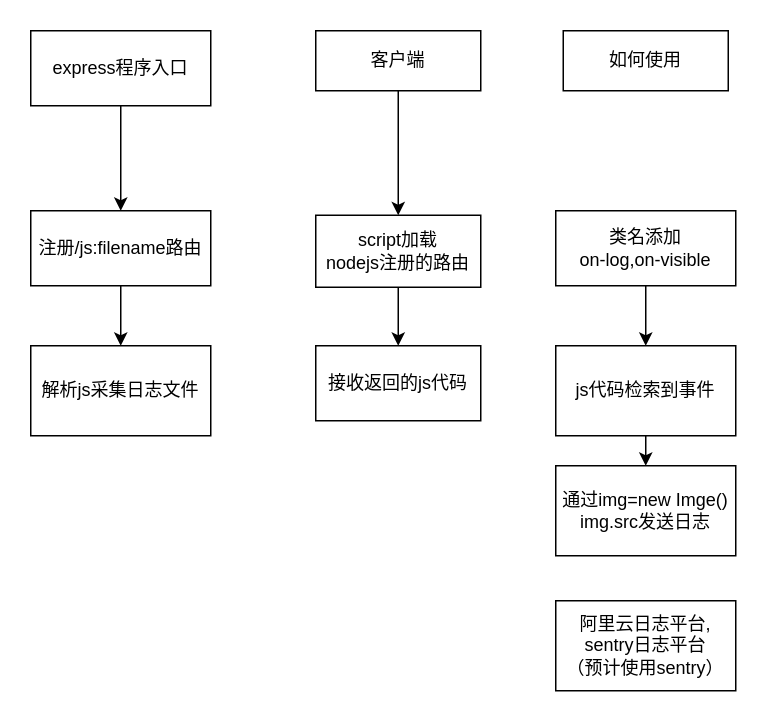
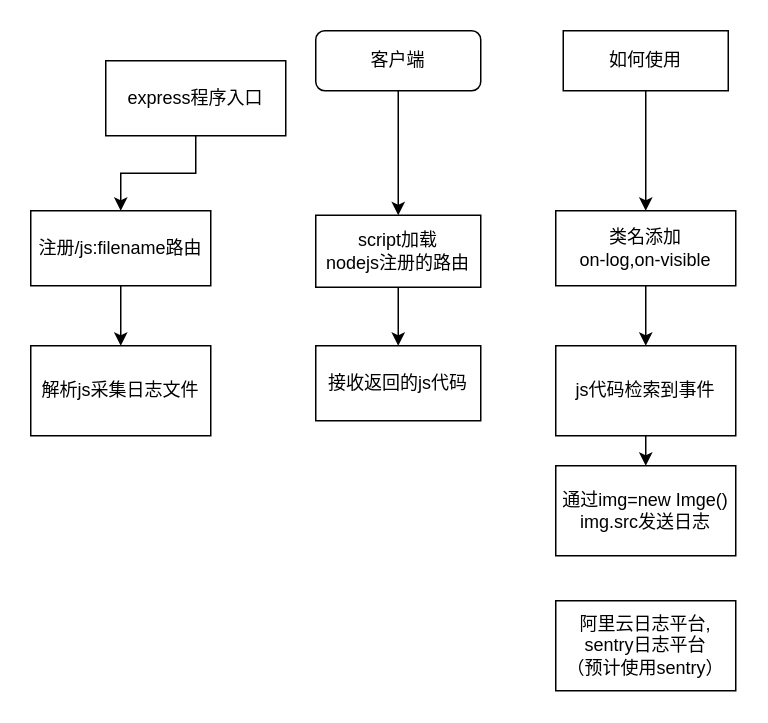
node "客户端": shape rectangle -> rounded rectangle
node "express程序入口": moved (121, 68) -> (196, 98)
edge "如何使用" -> "类名添加 on-log,on-visible": added
